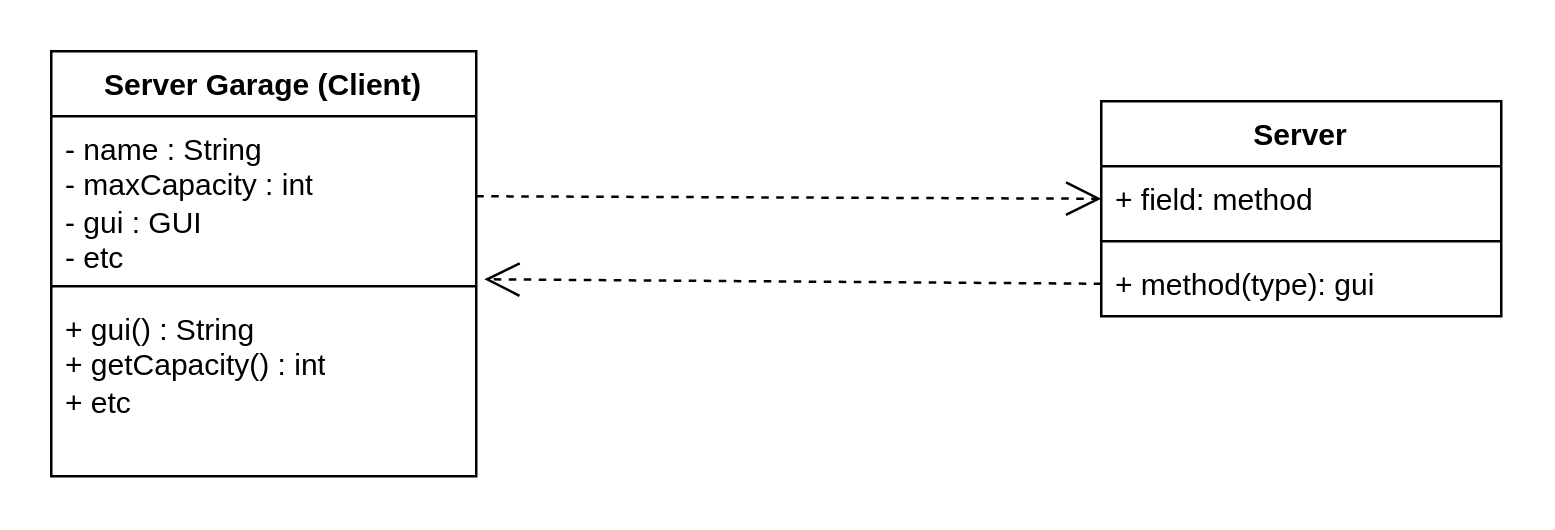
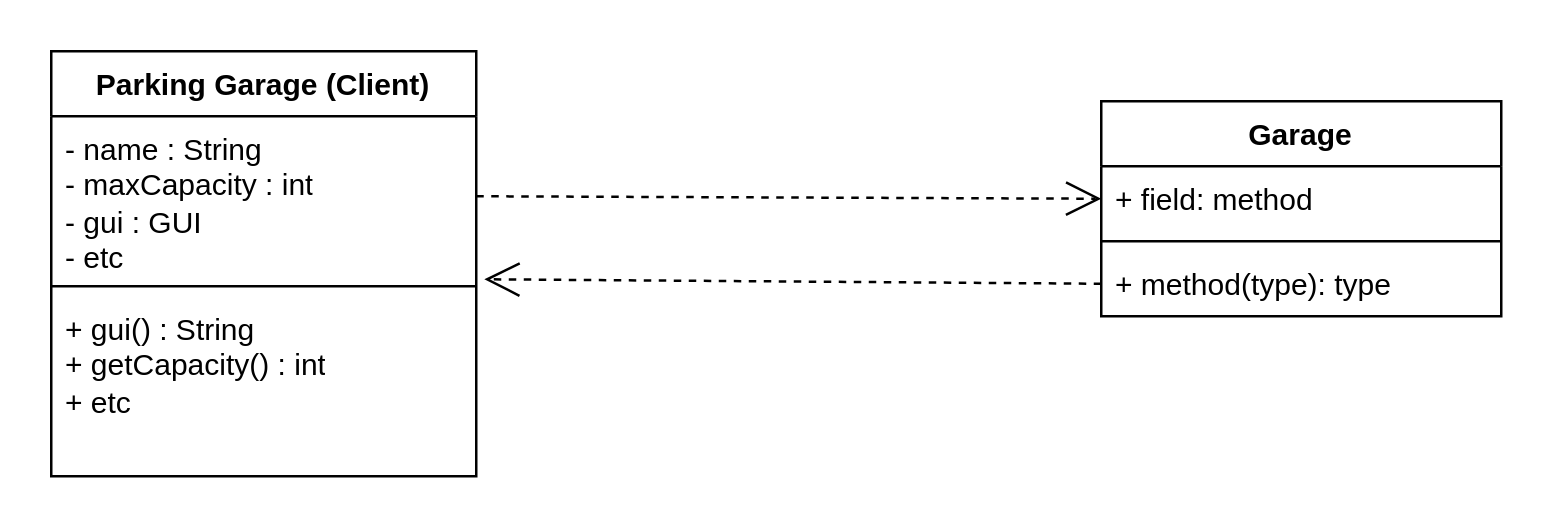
node "Server Garage (Client)": label "Server Garage (Client)" -> "Parking Garage (Client)"
node "Server": label "Server" -> "Garage"
node "+ method(type): gui": label "+ method(type): gui" -> "+ method(type): type"
